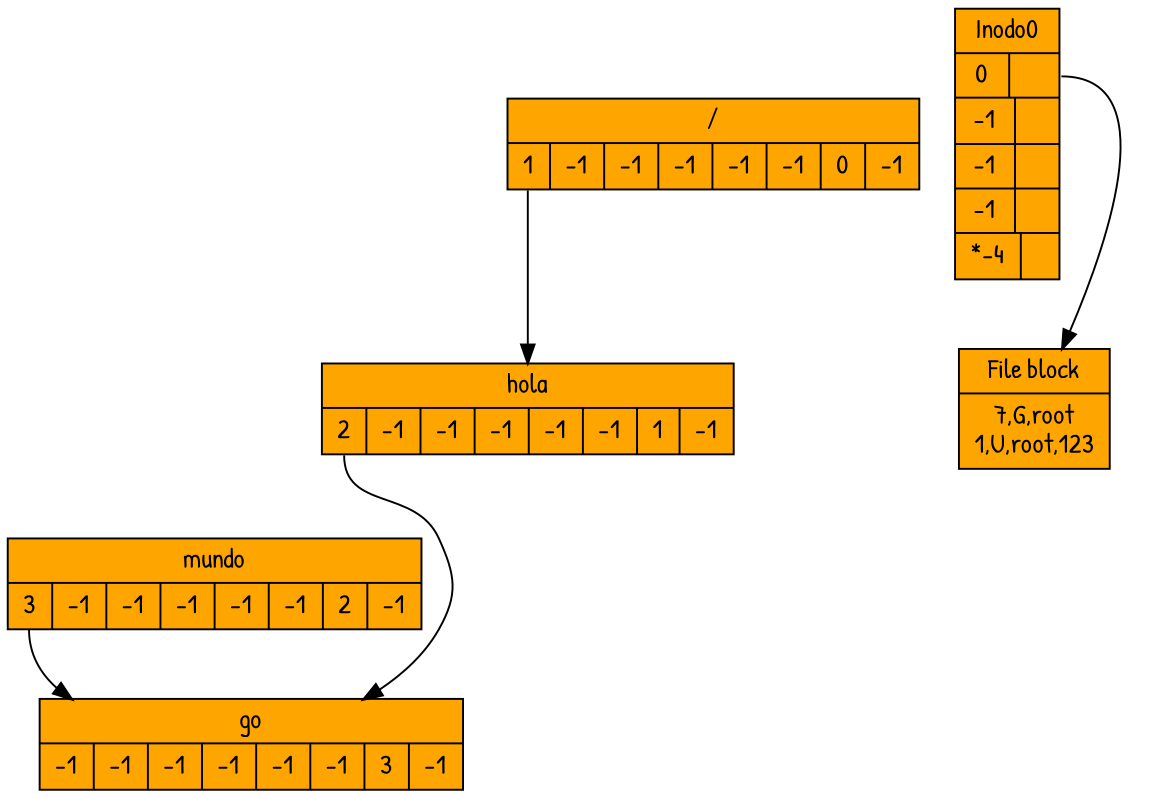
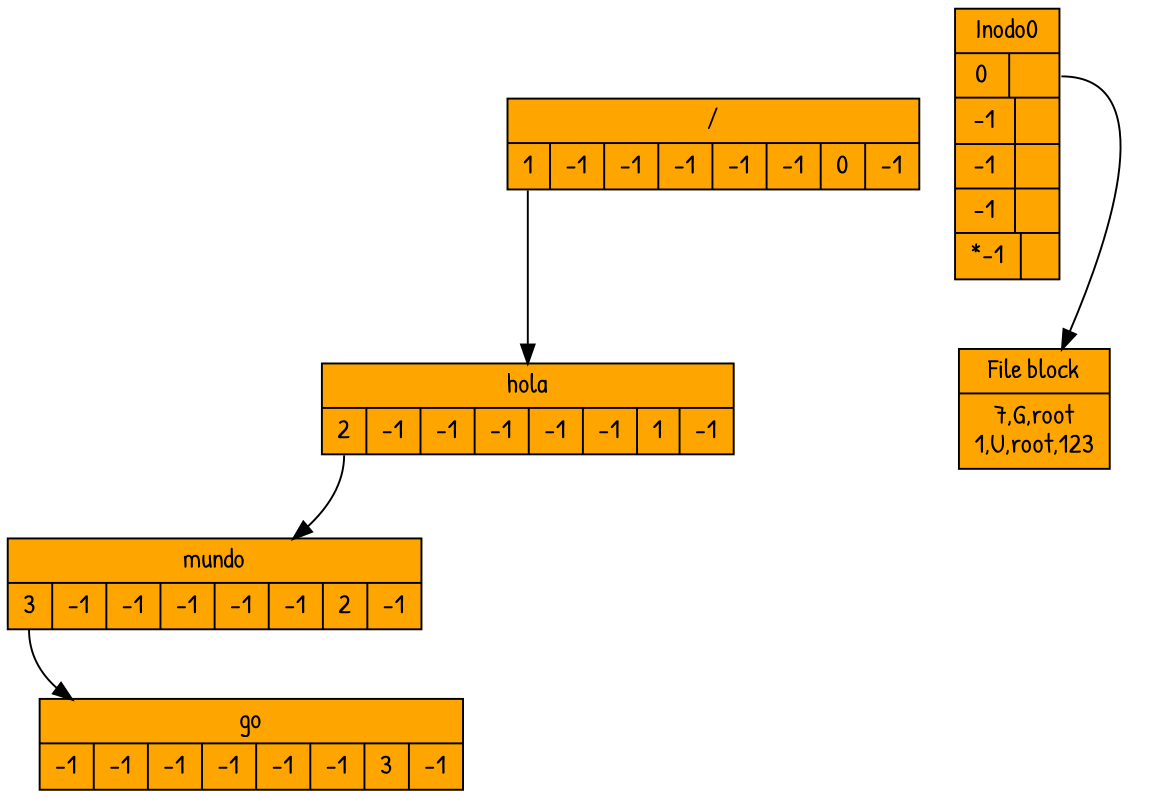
node "Inodo0": text "*-4" -> "*-1"
edge "hola" -> "go": now "hola" -> "mundo"
